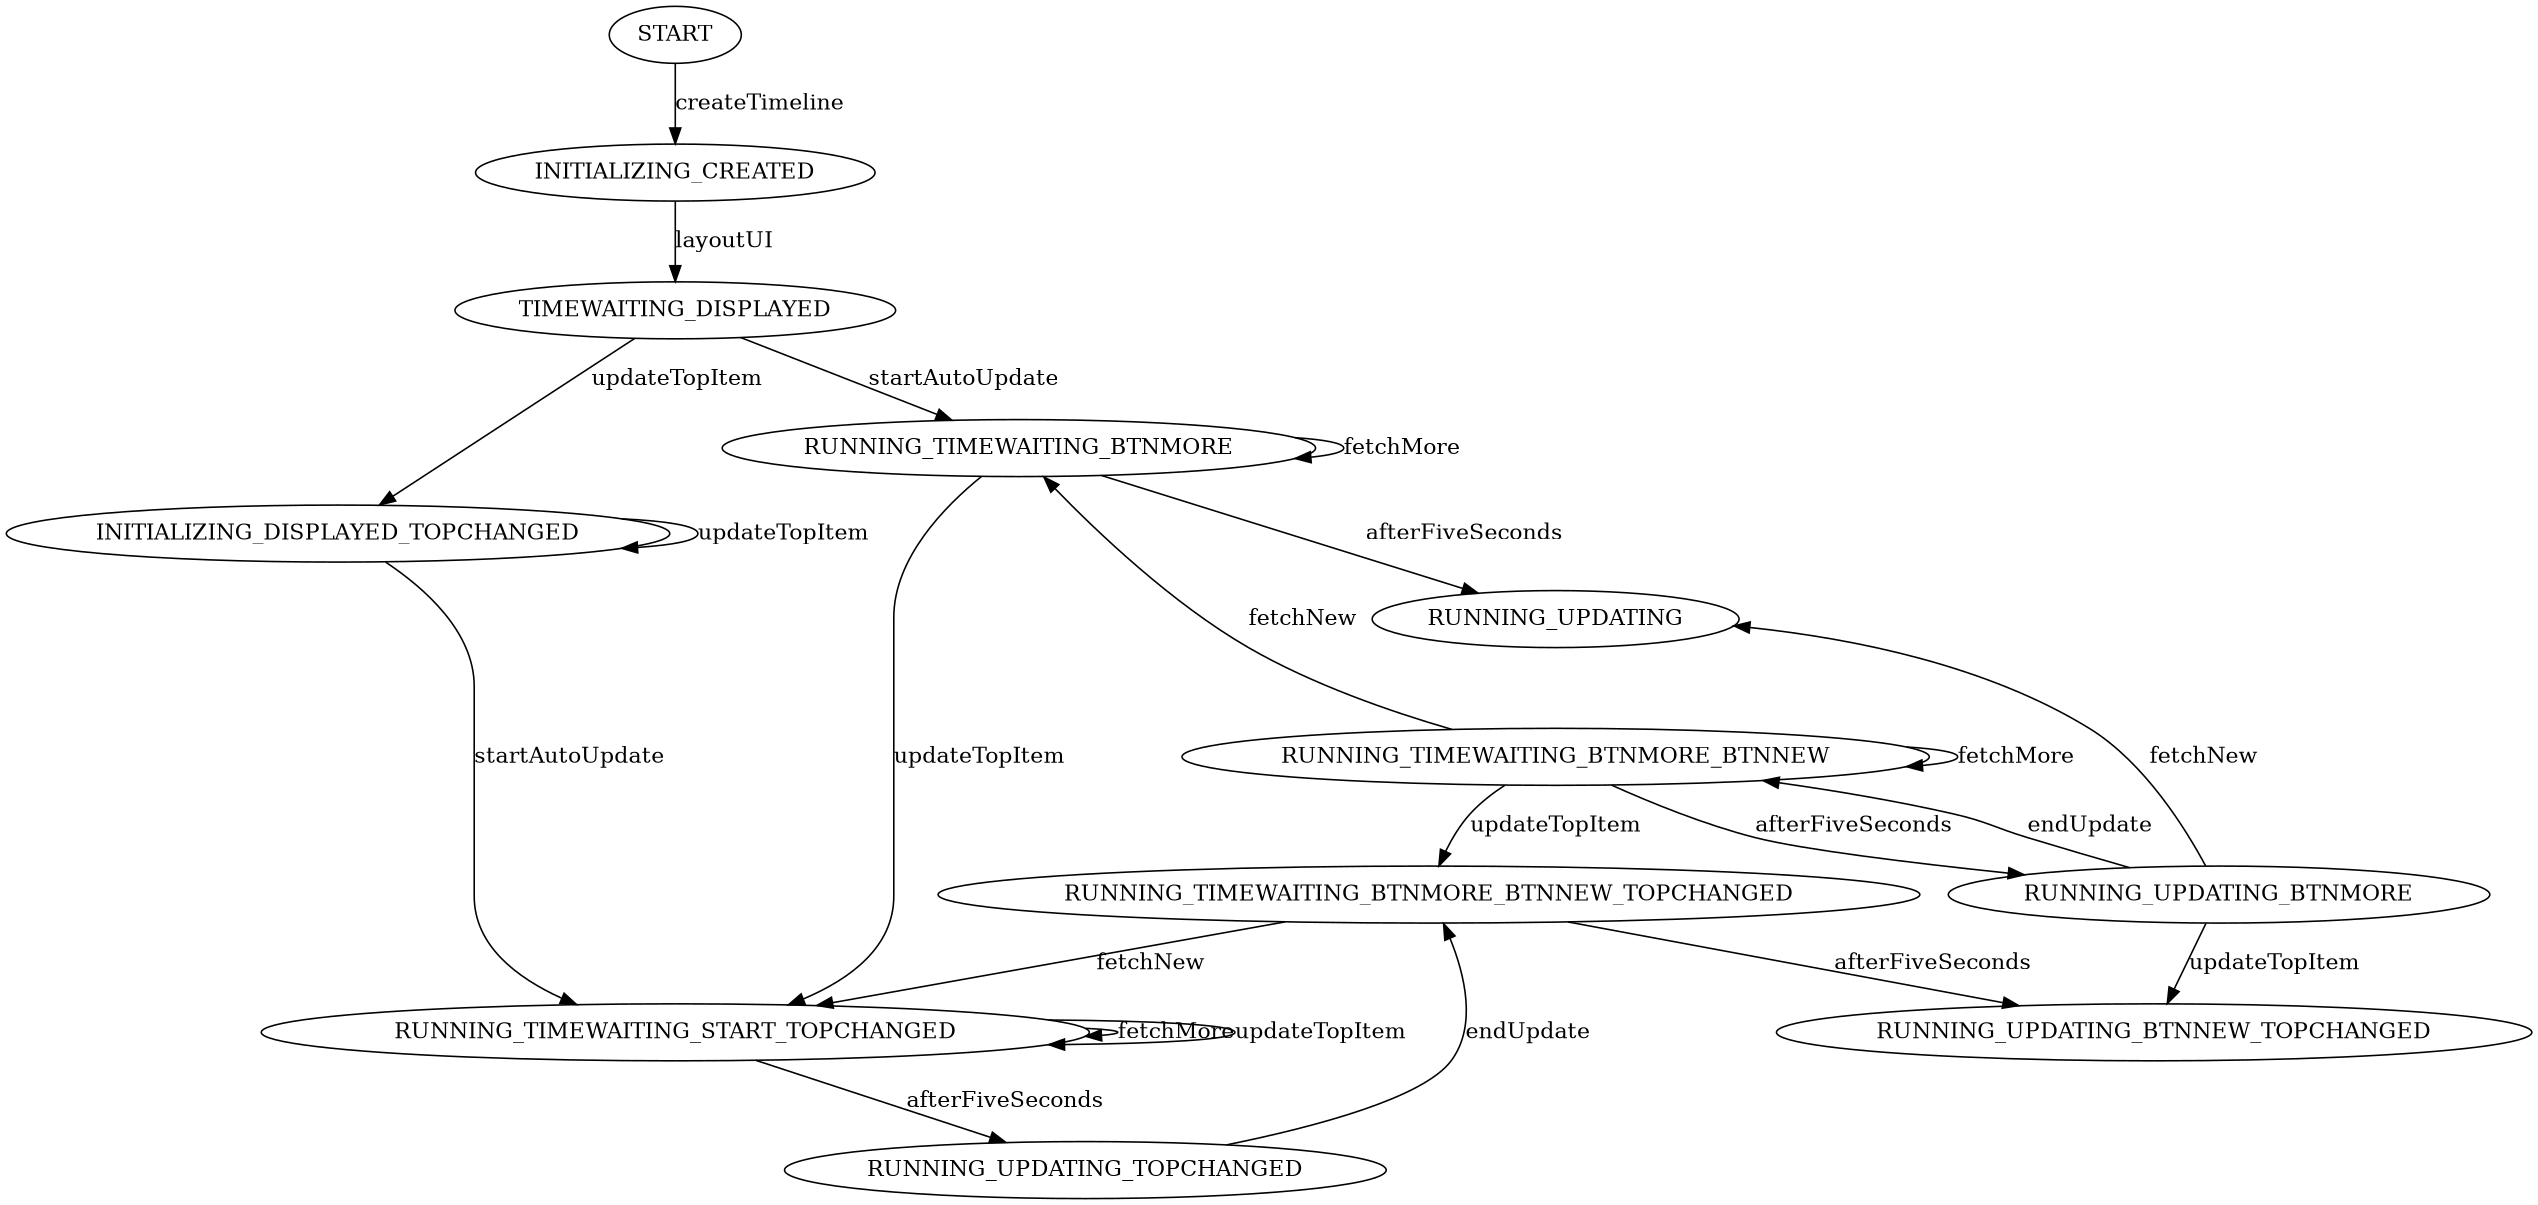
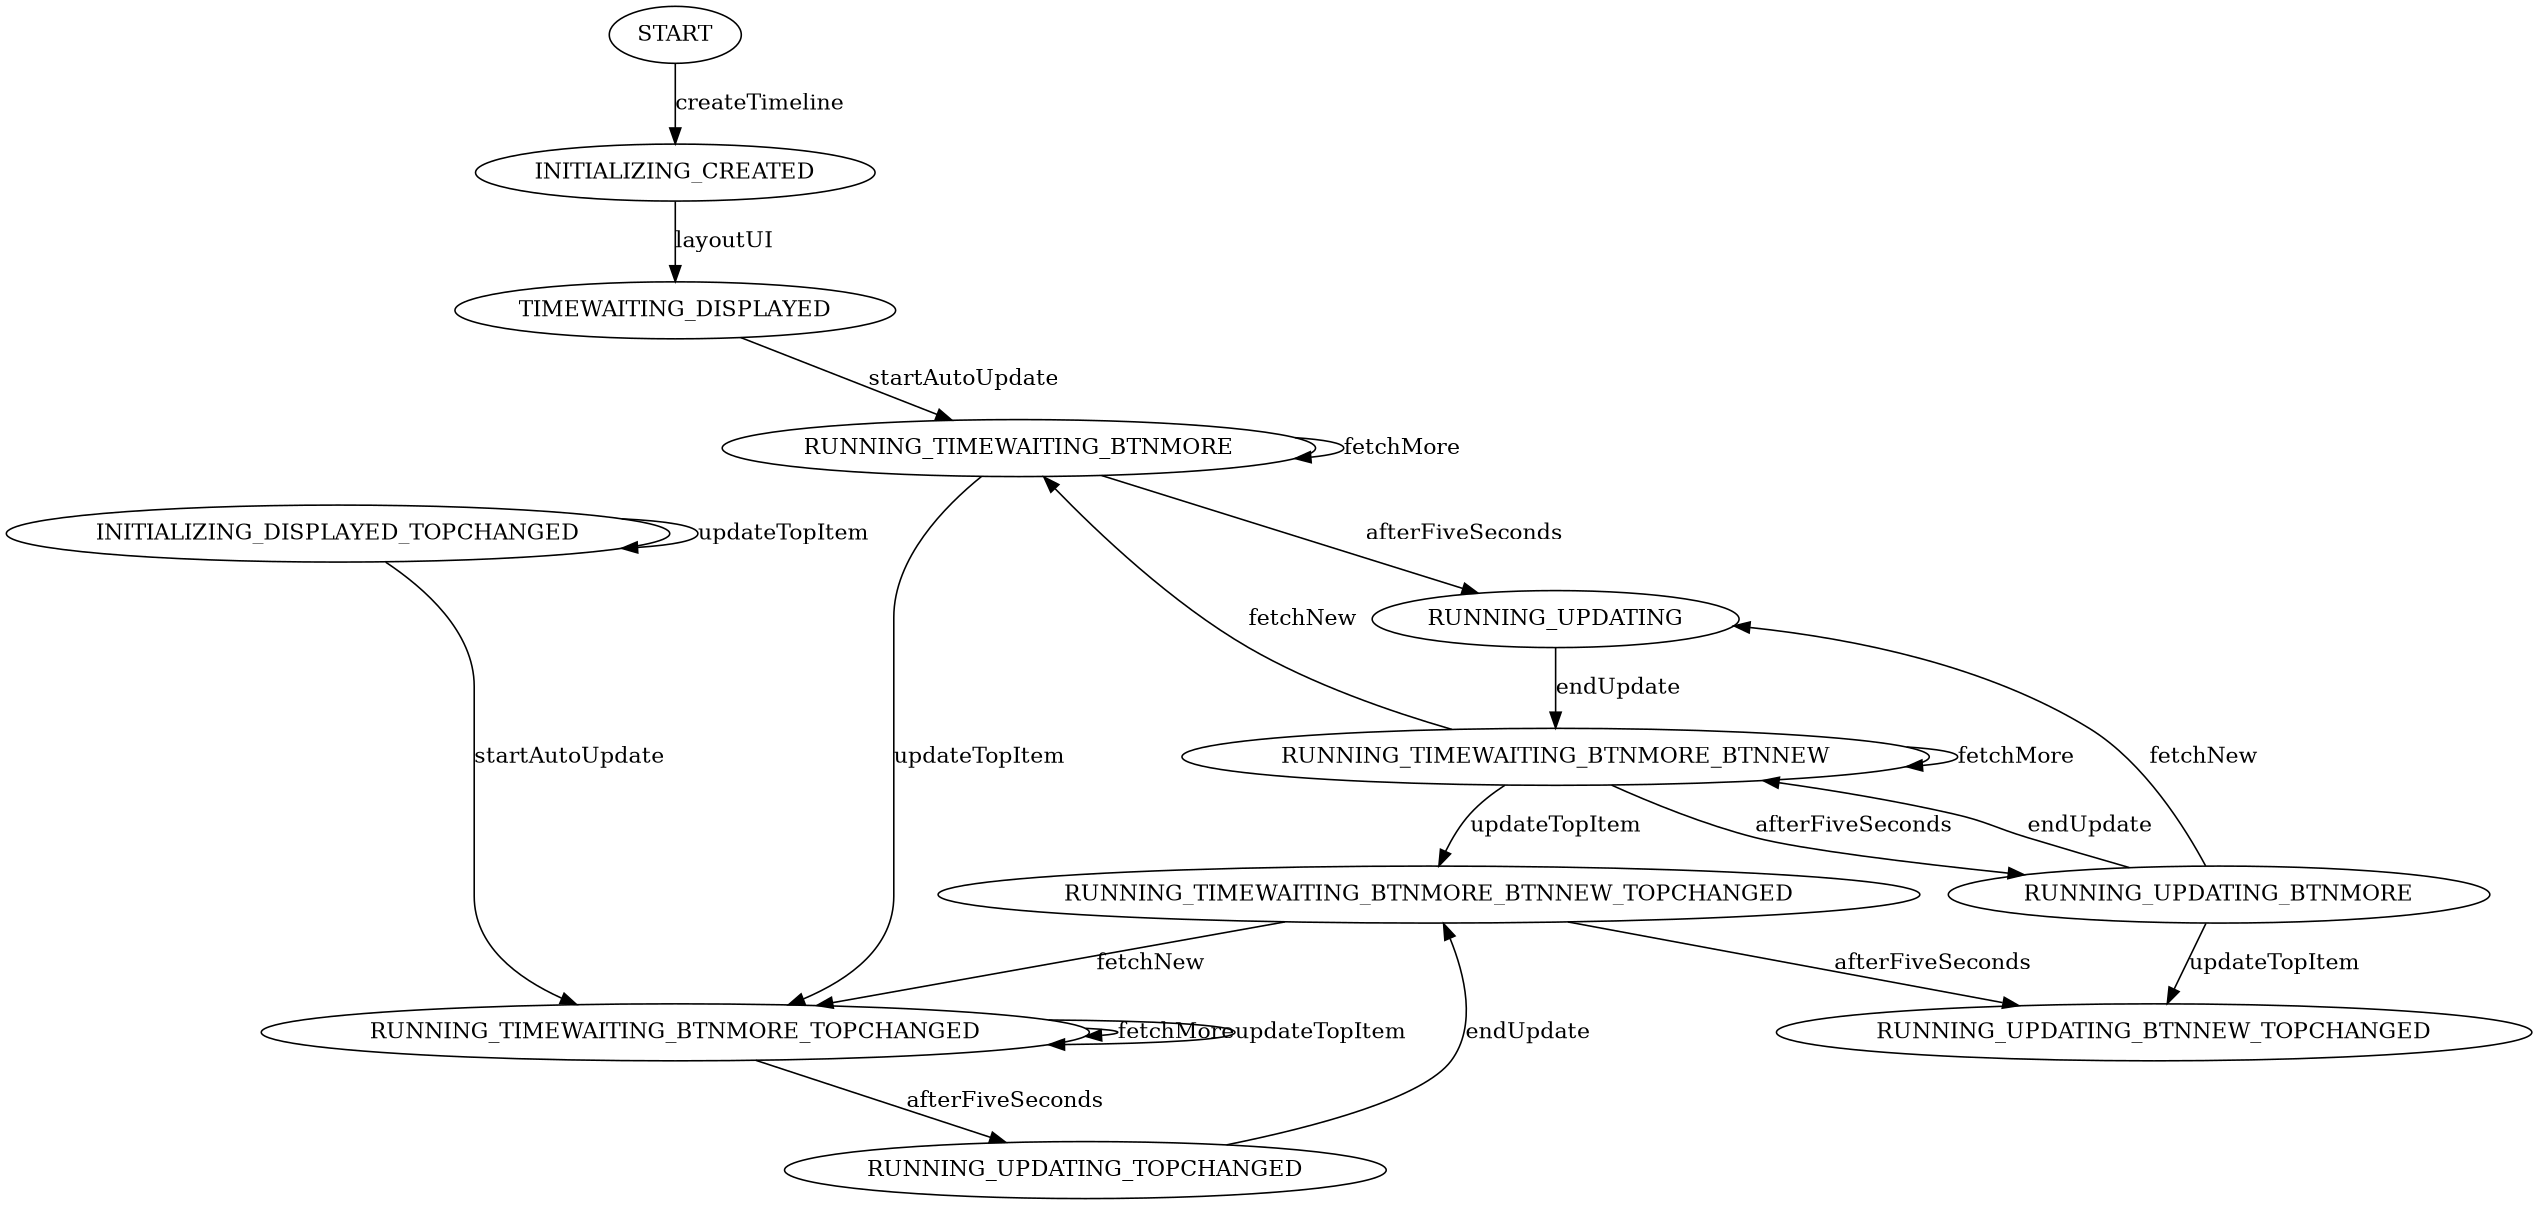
edge "TIMEWAITING_DISPLAYED" -> "INITIALIZING_DISPLAYED_TOPCHANGED": removed, label "updateTopItem"
edge "RUNNING_UPDATING" -> "RUNNING_TIMEWAITING_BTNMORE_BTNNEW": added, label "endUpdate"
node "RUNNING_TIMEWAITING_START_TOPCHANGED": label "RUNNING_TIMEWAITING_START_TOPCHANGED" -> "RUNNING_TIMEWAITING_BTNMORE_TOPCHANGED"
